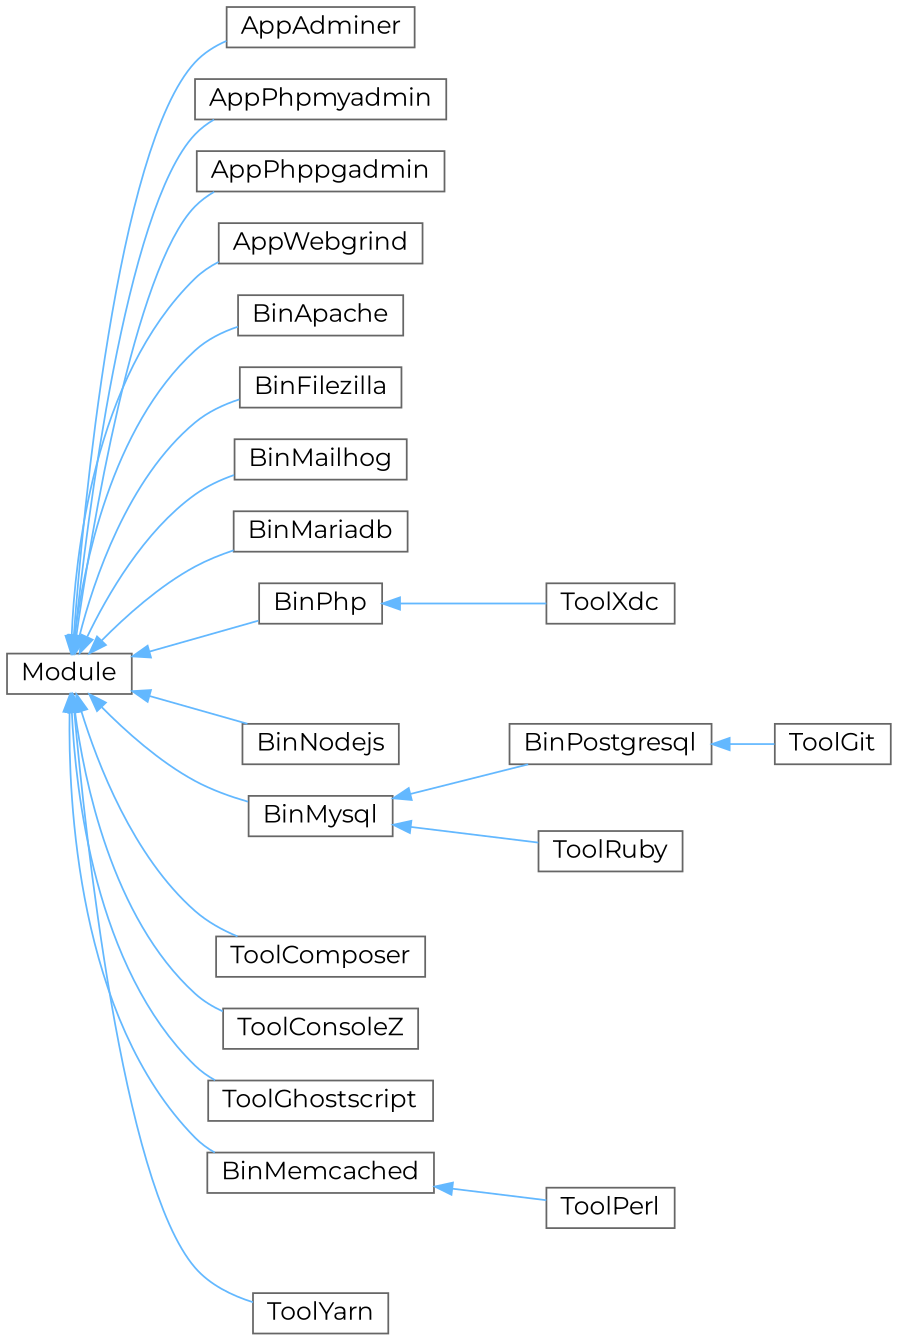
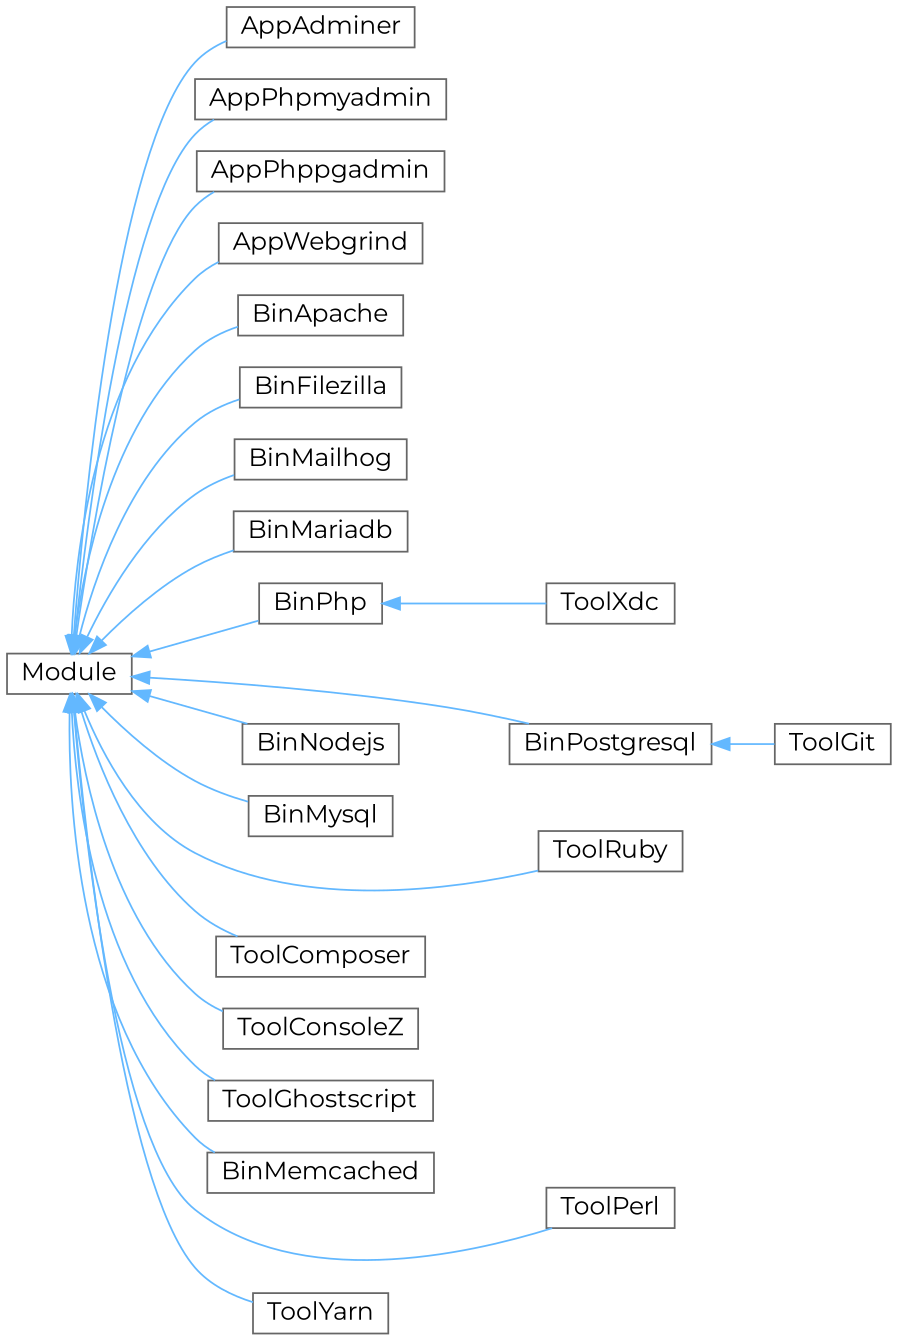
edge "BinPostgresql" -> "BinMysql": now "BinPostgresql" -> "Module"
edge "ToolRuby" -> "BinMysql": now "ToolRuby" -> "Module"
edge "ToolPerl" -> "BinMemcached": now "ToolPerl" -> "Module"
